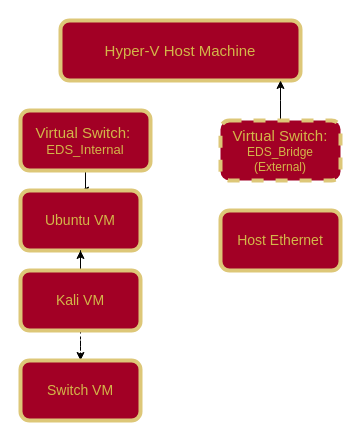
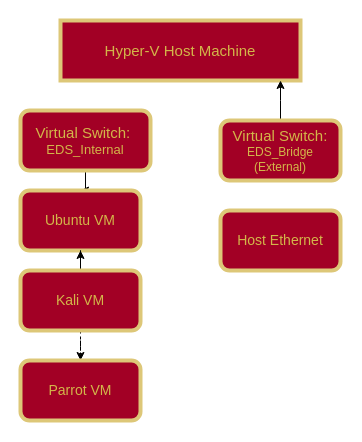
node "Hyper-V Host Machine": shape rounded rectangle -> rectangle
node "Virtual Switch: EDS_Bridge (External)": style dashed -> solid
node "Switch VM": label "Switch VM" -> "Parrot VM"
